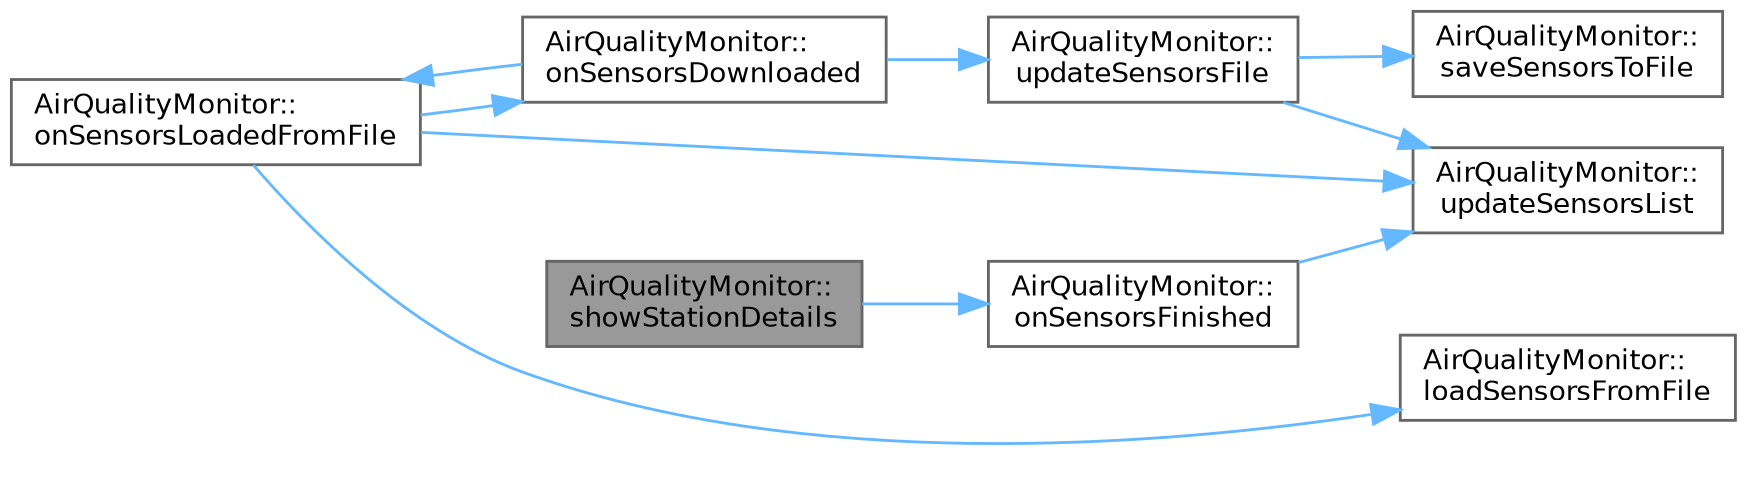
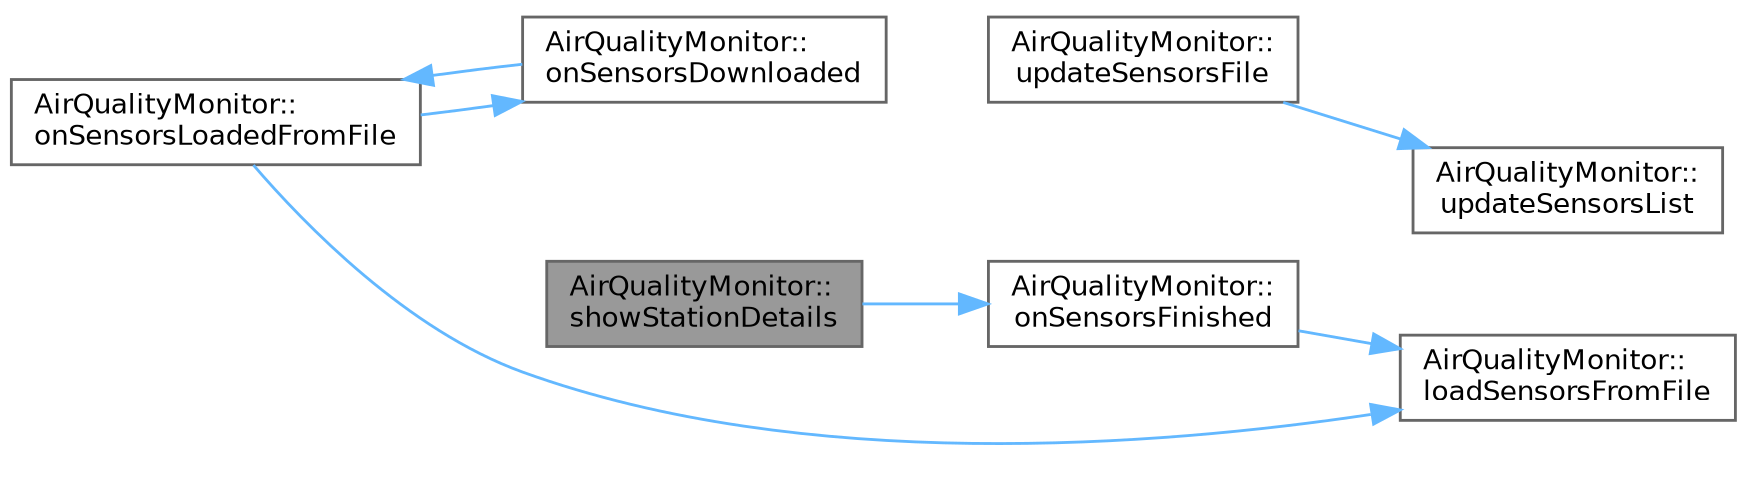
node "AirQualityMonitor:: saveSensorsToFile": removed
edge "AirQualityMonitor:: onSensorsDownloaded" -> "AirQualityMonitor:: updateSensorsFile": removed
edge "AirQualityMonitor:: onSensorsLoadedFromFile" -> "AirQualityMonitor:: updateSensorsList": removed
edge "AirQualityMonitor:: onSensorsFinished" -> "AirQualityMonitor:: updateSensorsList": now "AirQualityMonitor:: onSensorsFinished" -> "AirQualityMonitor:: loadSensorsFromFile"
